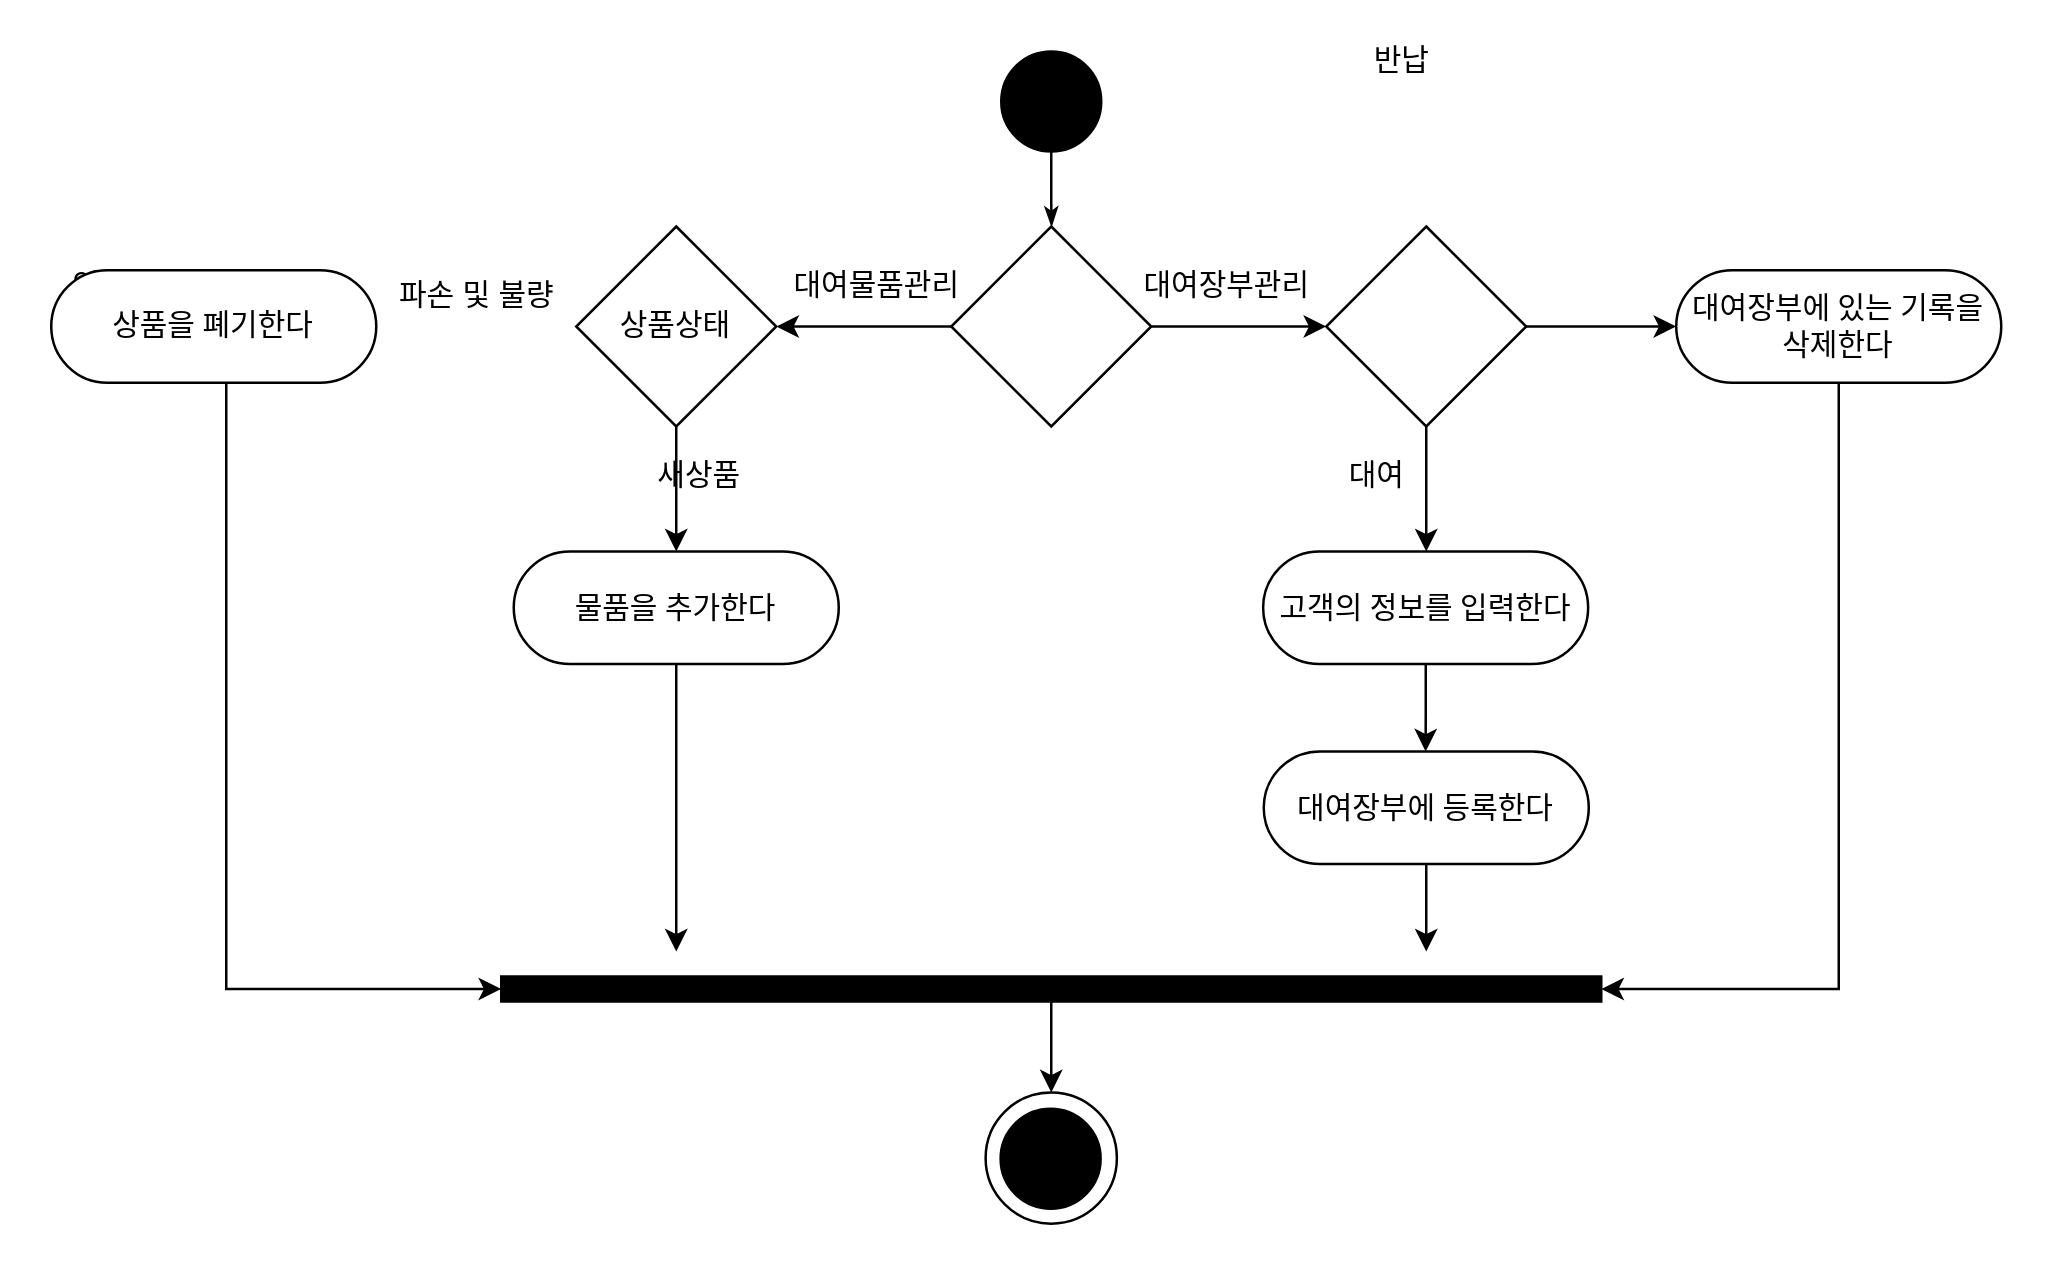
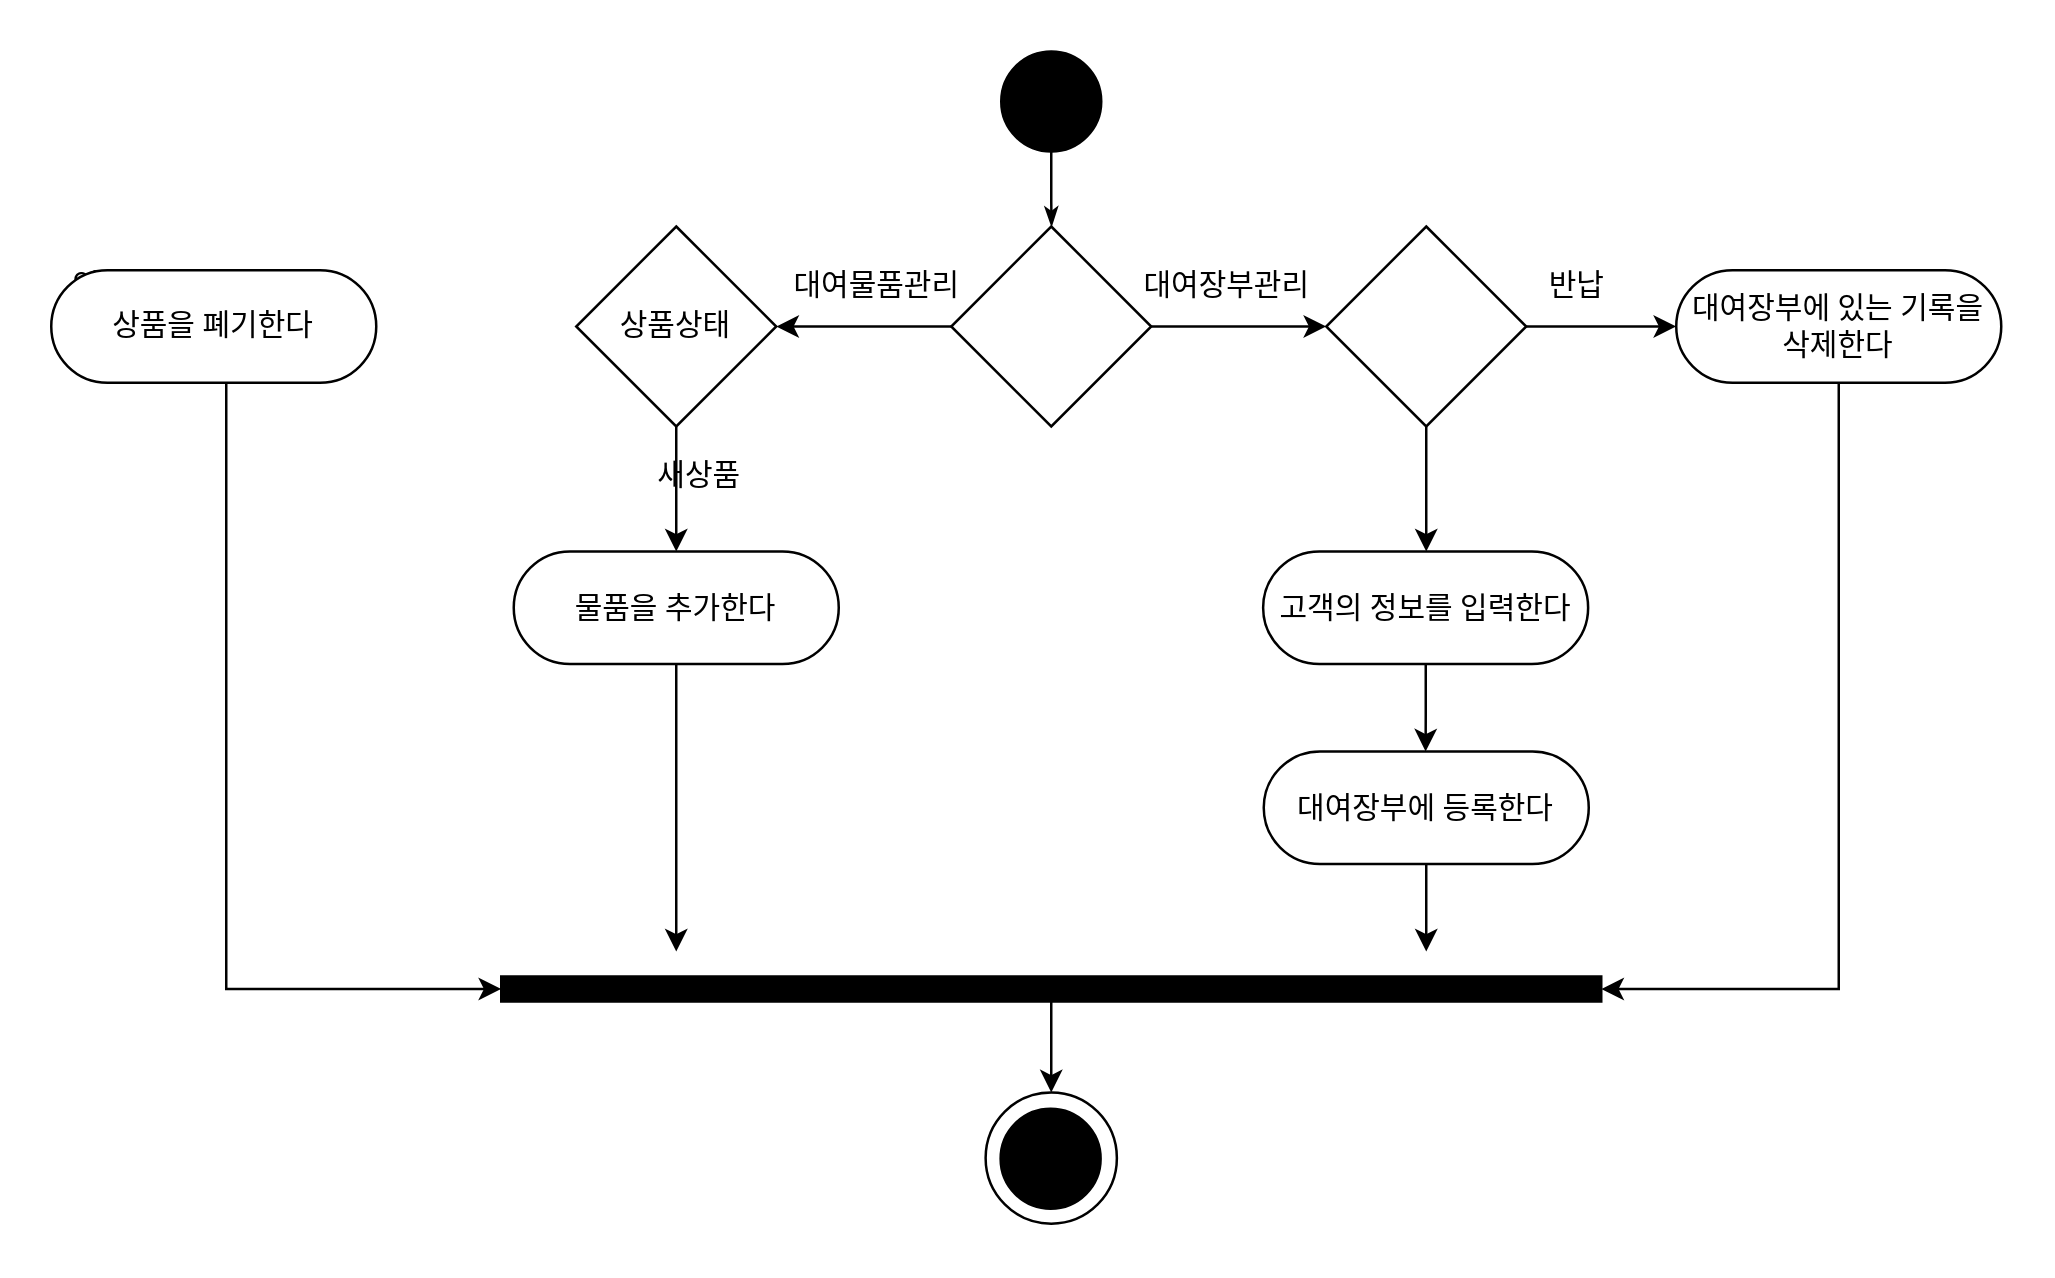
node "반납": moved (1401, 61) -> (1576, 286)
node "파손 및 불량": removed
node "대여": removed
